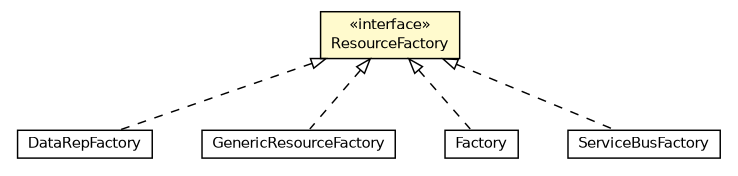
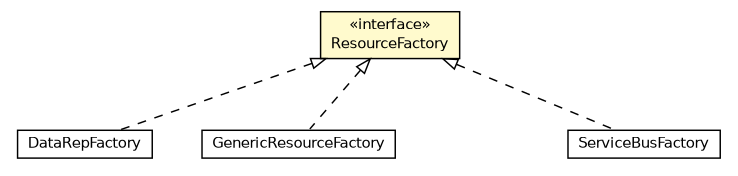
node "Factory": removed
